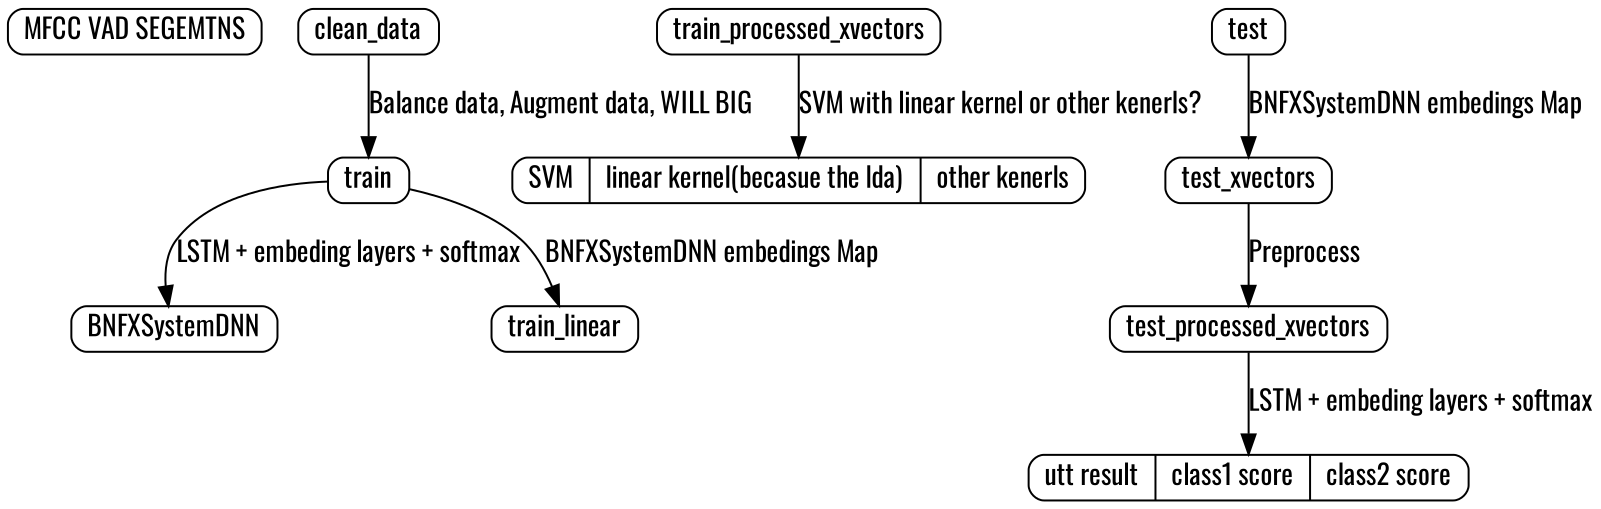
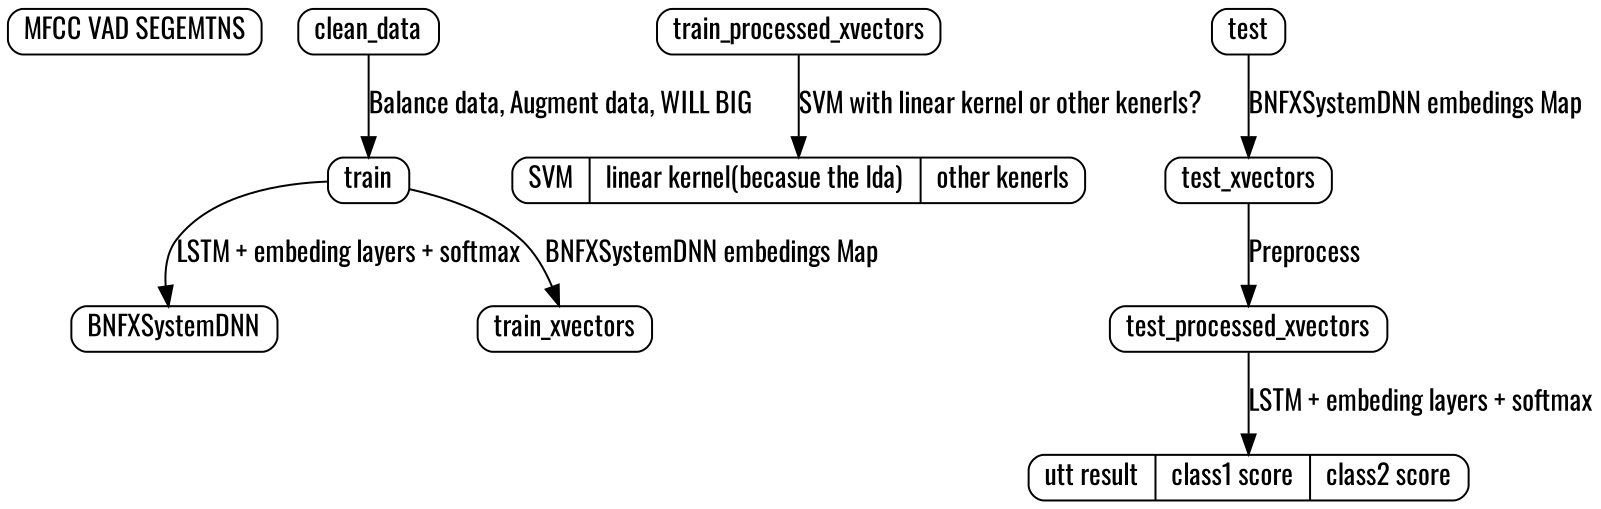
node "train_linear": label "train_linear" -> "train_xvectors"
